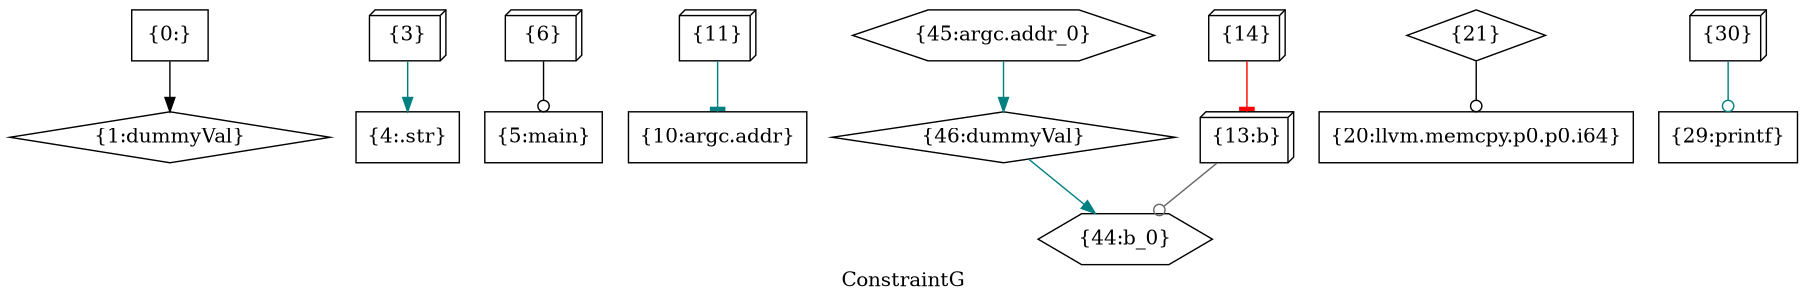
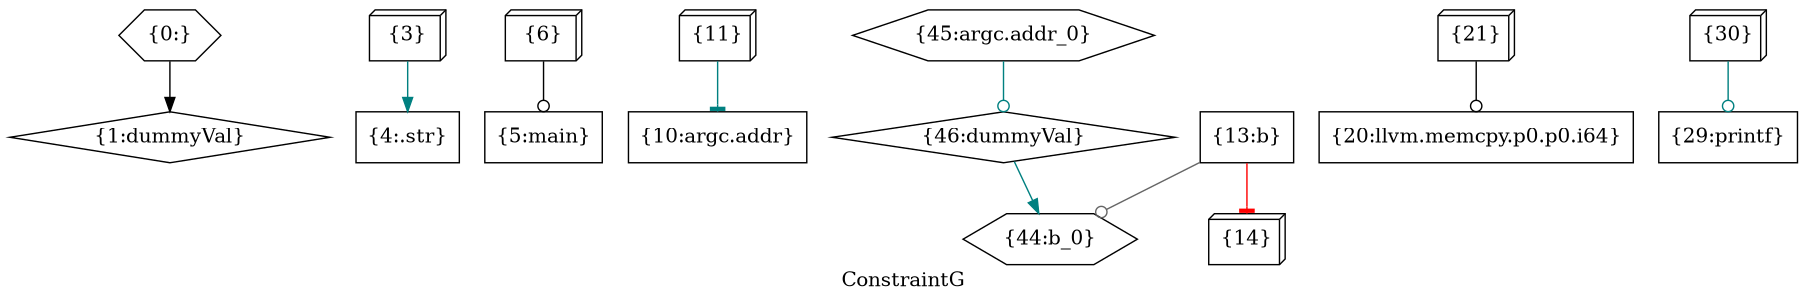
node "{0:}": shape box -> hexagon
node "{21}": shape diamond -> box3d
edge "{45:argc.addr_0}" -> "{46:dummyVal}": arrowhead normal -> odot
edge "{14}" -> "{13:b}": reversed
node "{13:b}": shape box3d -> box
